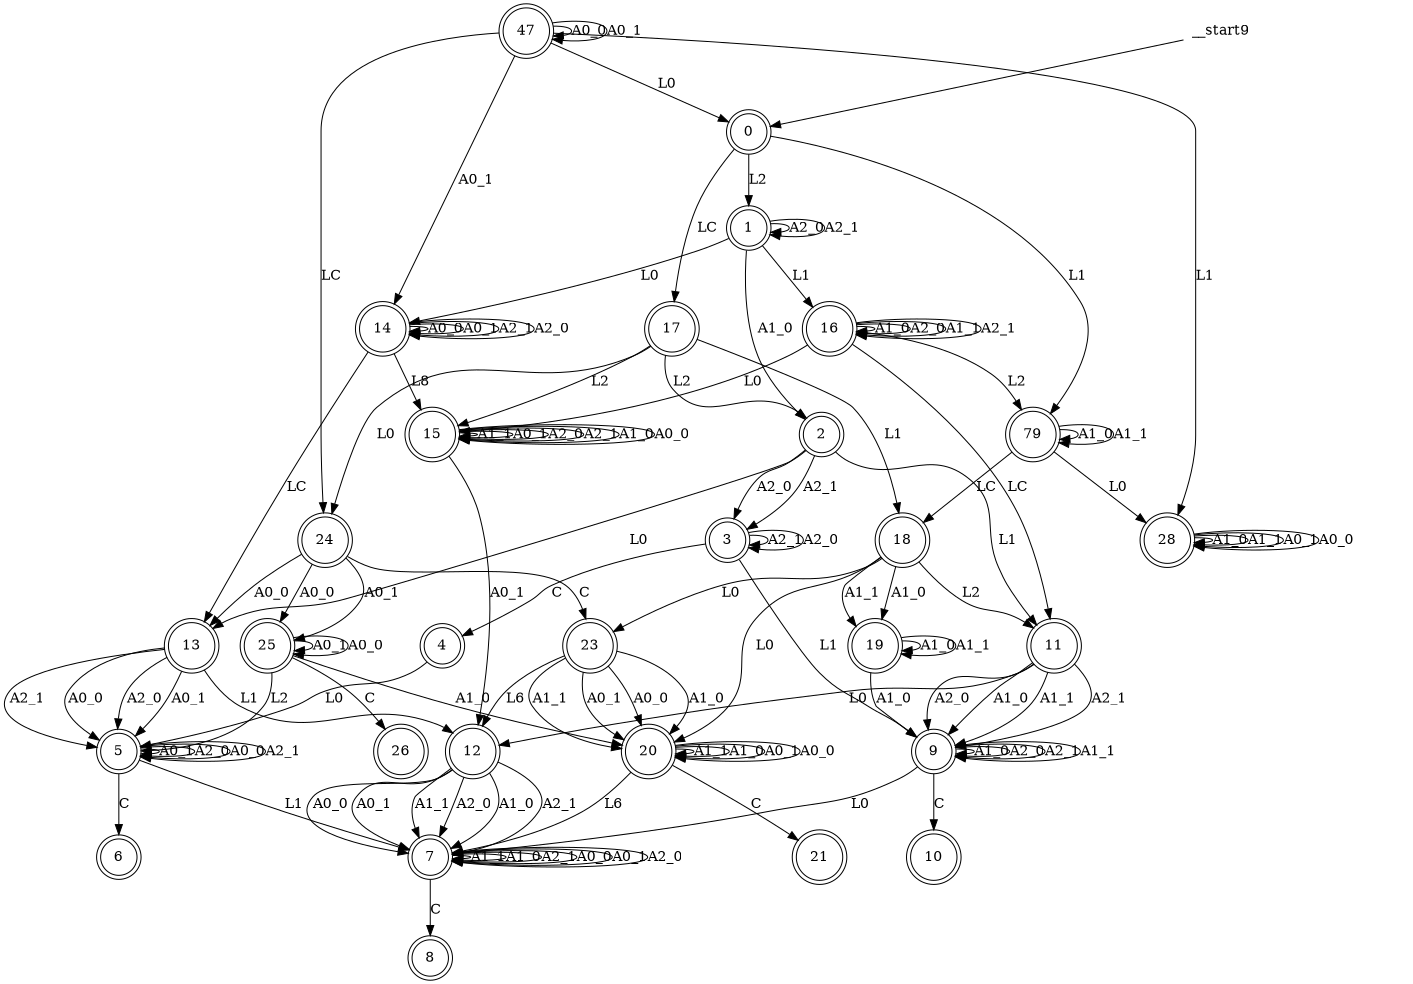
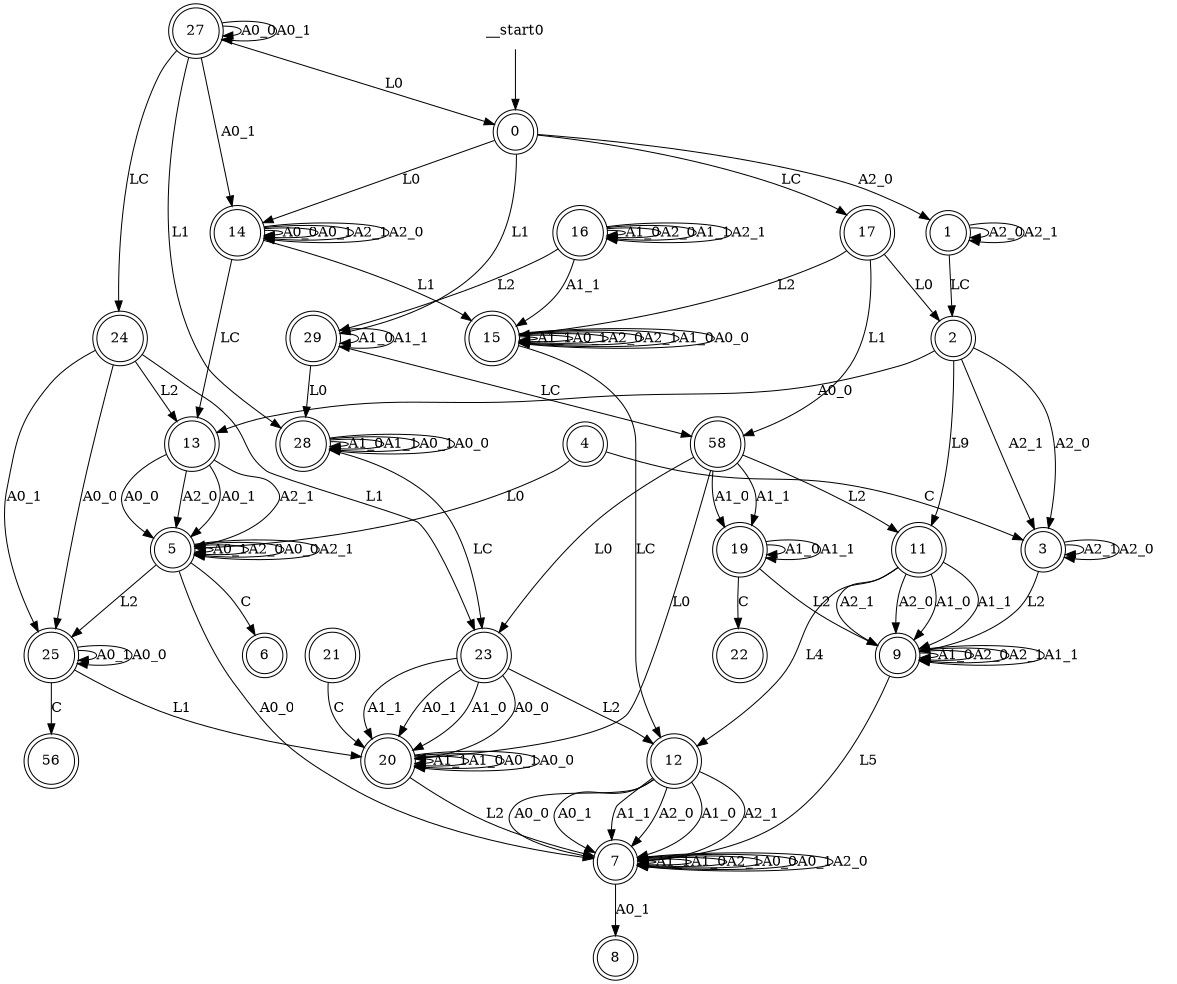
node "47": label "47" -> "27"
node "__start9": label "__start9" -> "__start0"
edge "0" -> "1": label "L2" -> "A2_0"
edge "1" -> "16": removed, label "L1"
edge "1" -> "14": now "0" -> "14"
edge "1" -> "2": label "A1_0" -> "LC"
edge "17" -> "24": removed, label "L0"
edge "14" -> "15": label "L8" -> "L1"
edge "17" -> "2": label "L2" -> "L0"
edge "16" -> "15": label "L0" -> "A1_1"
node "79": label "79" -> "29"
edge "16" -> "11": removed, label "LC"
edge "28" -> "23": added, label "LC"
edge "2" -> "13": label "L0" -> "A0_0"
node "18": label "18" -> "58"
edge "2" -> "11": label "L1" -> "L9"
edge "3" -> "4": reversed
edge "24" -> "13": label "A0_0" -> "L2"
edge "15" -> "12": label "A0_1" -> "LC"
edge "24" -> "23": label "C" -> "L1"
edge "3" -> "9": label "L1" -> "L2"
node "22": added
edge "25" -> "20": label "A1_0" -> "L1"
edge "23" -> "12": label "L6" -> "L2"
edge "11" -> "12": label "L0" -> "L4"
edge "19" -> "9": label "A1_0" -> "L2"
edge "13" -> "12": removed, label "L1"
edge "25" -> "5": reversed
node "26": label "26" -> "56"
edge "20" -> "21": reversed
edge "5" -> "7": label "L1" -> "A0_0"
edge "20" -> "7": label "L6" -> "L2"
edge "9" -> "7": label "L0" -> "L5"
node "10": removed
edge "7" -> "8": label "C" -> "A0_1"
